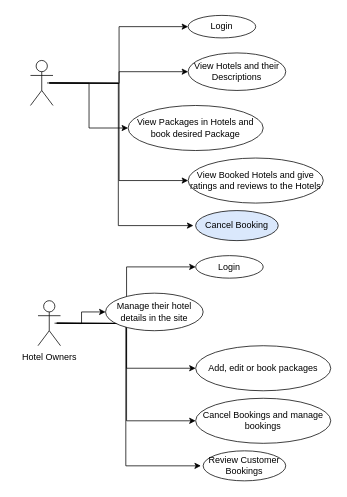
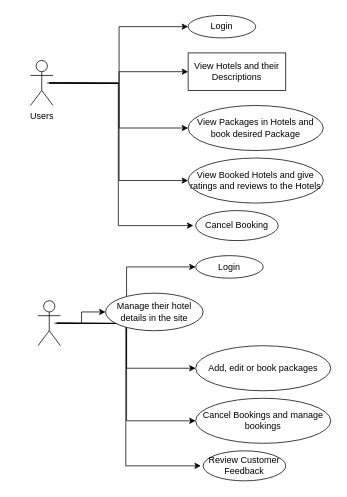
node "View Hotels and their Descriptions": shape ellipse -> rectangle
node "Users": added
node "View Packages in Hotels and book desired Package": moved (195, 128) -> (255, 128)
node "Cancel Booking": fillcolor #dae8fc -> #ffffff
node "Hotel Owners": removed
node "Review Customer Bookings": label "Review Customer Bookings" -> "Review Customer Feedback"
